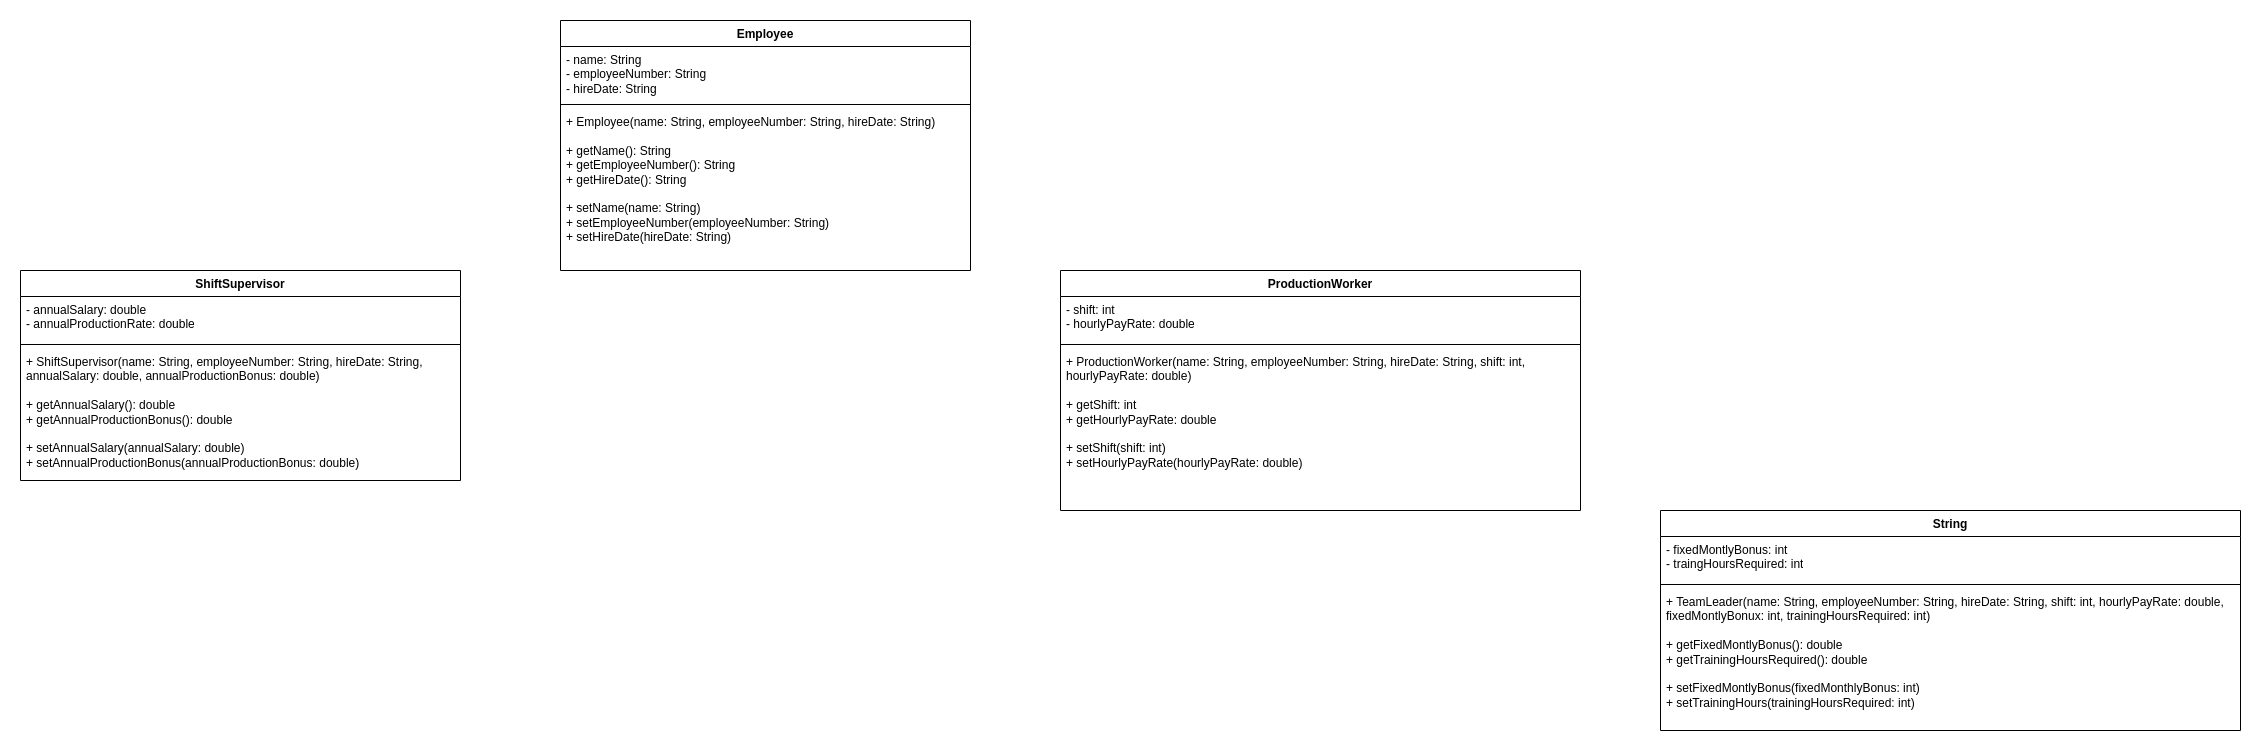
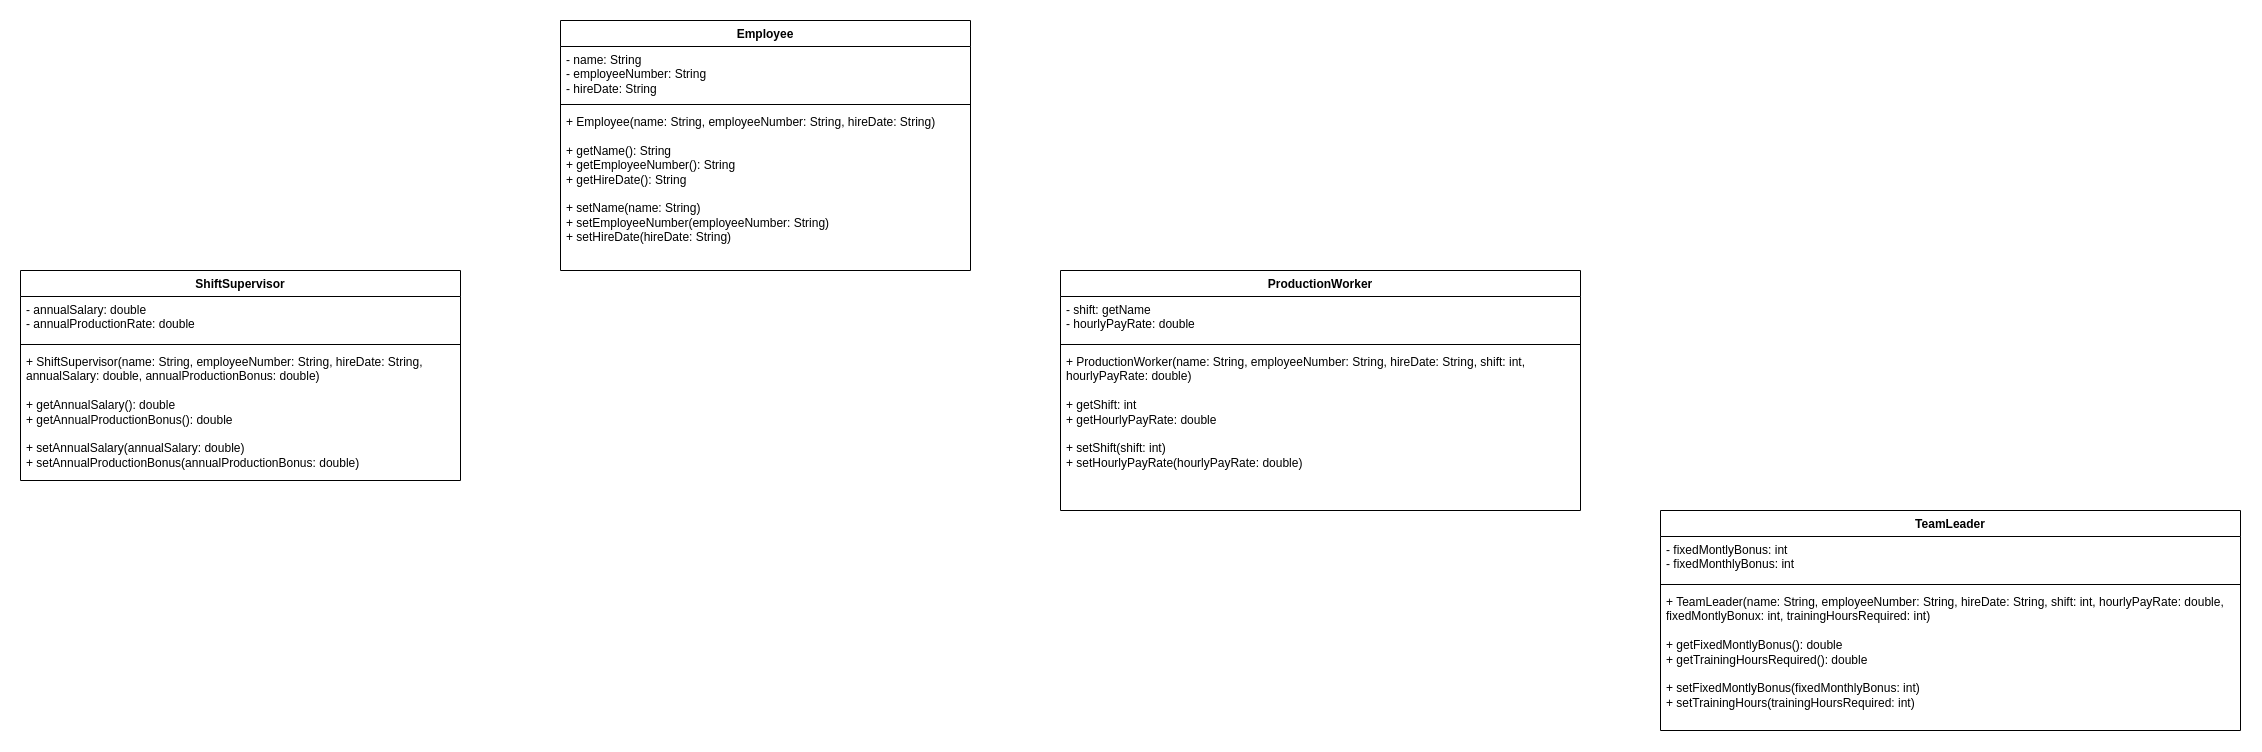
node "- shift: int - hourlyPayRate: double": label "- shift: int - hourlyPayRate: double" -> "- shift: getName - hourlyPayRate: double"
node "String": label "String" -> "TeamLeader"
node "- fixedMontlyBonus: int - traingHoursRequired: int": label "- fixedMontlyBonus: int - traingHoursRequired: int" -> "- fixedMontlyBonus: int - fixedMonthlyBonus: int"
